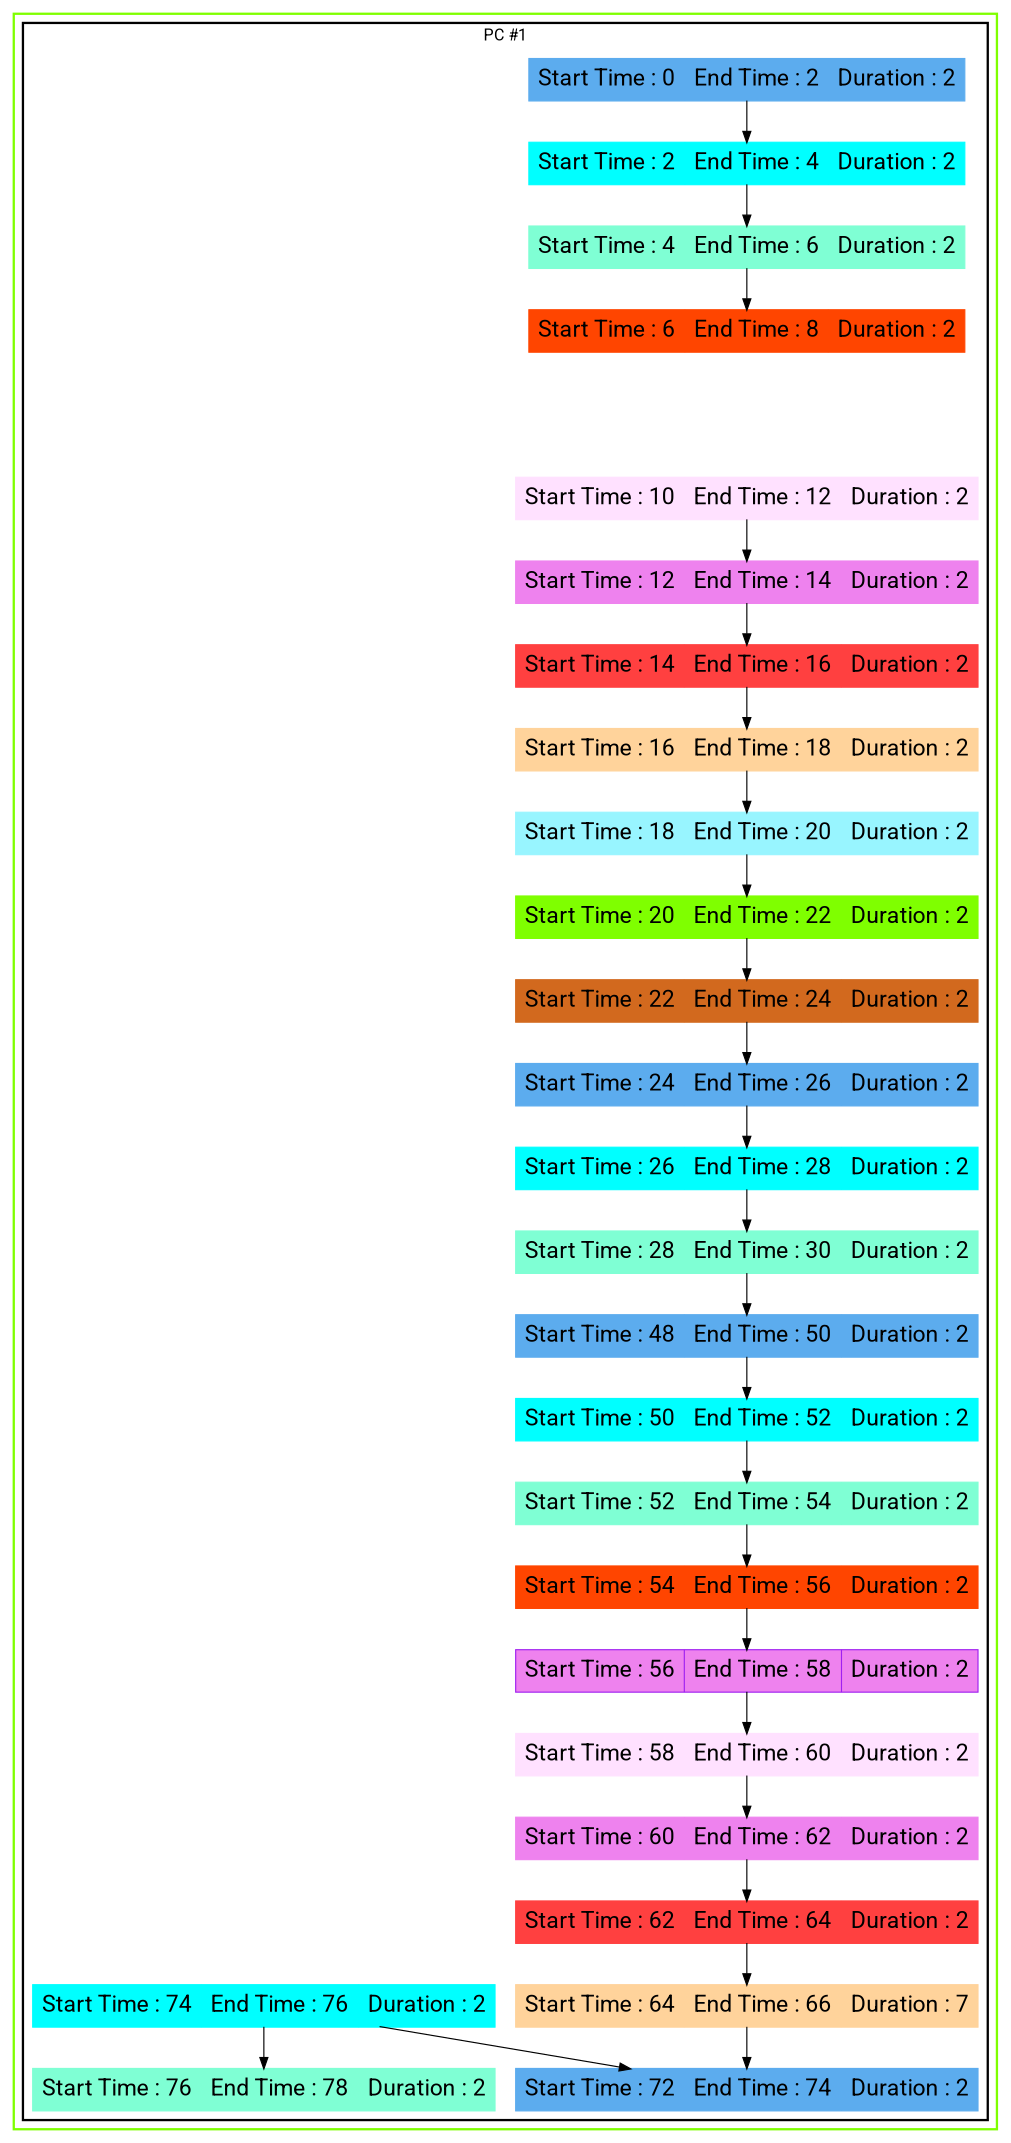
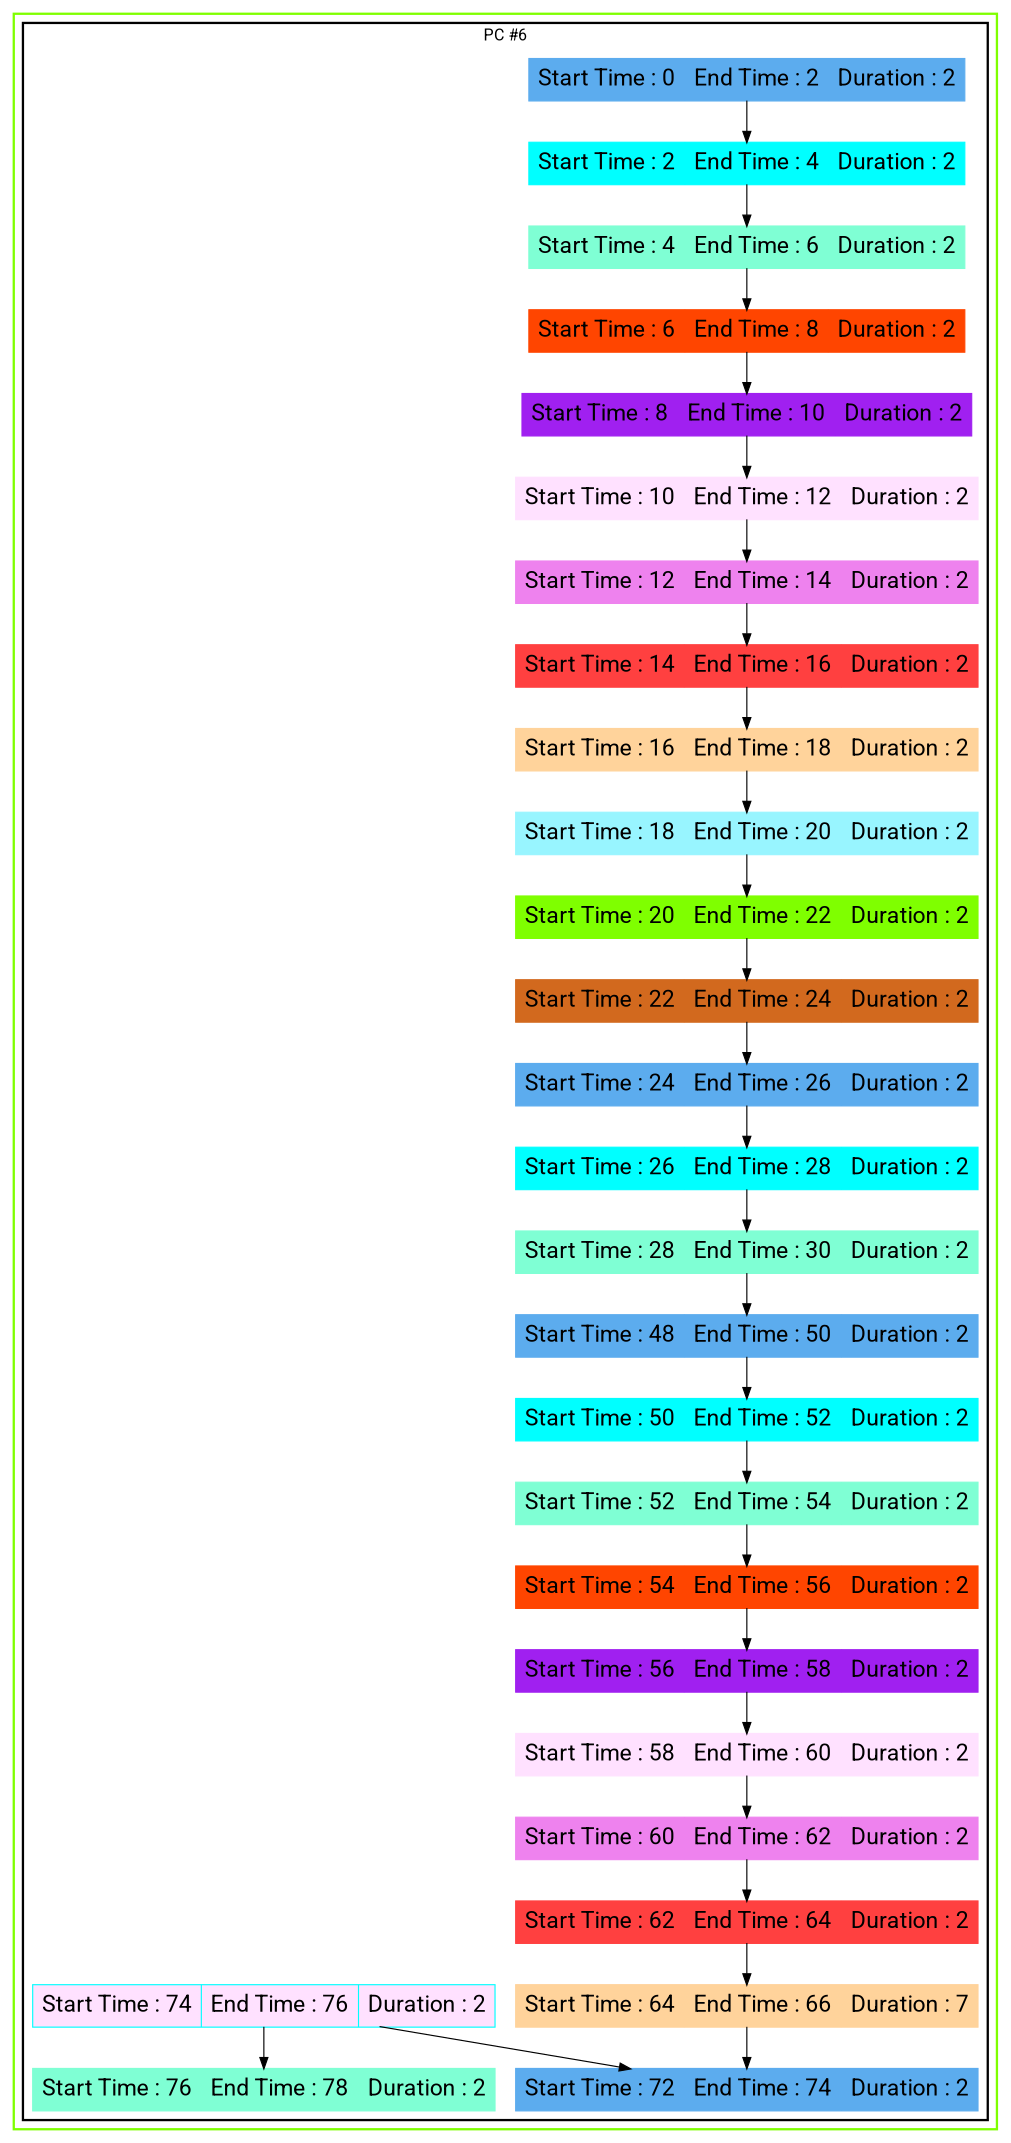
cluster "PC #1": label "PC #1" -> "PC #6"
node "Start Time : 8": added
node "Start Time : 56": fillcolor violet -> x11purple
node "Start Time : 74": fillcolor aqua -> thistle1
